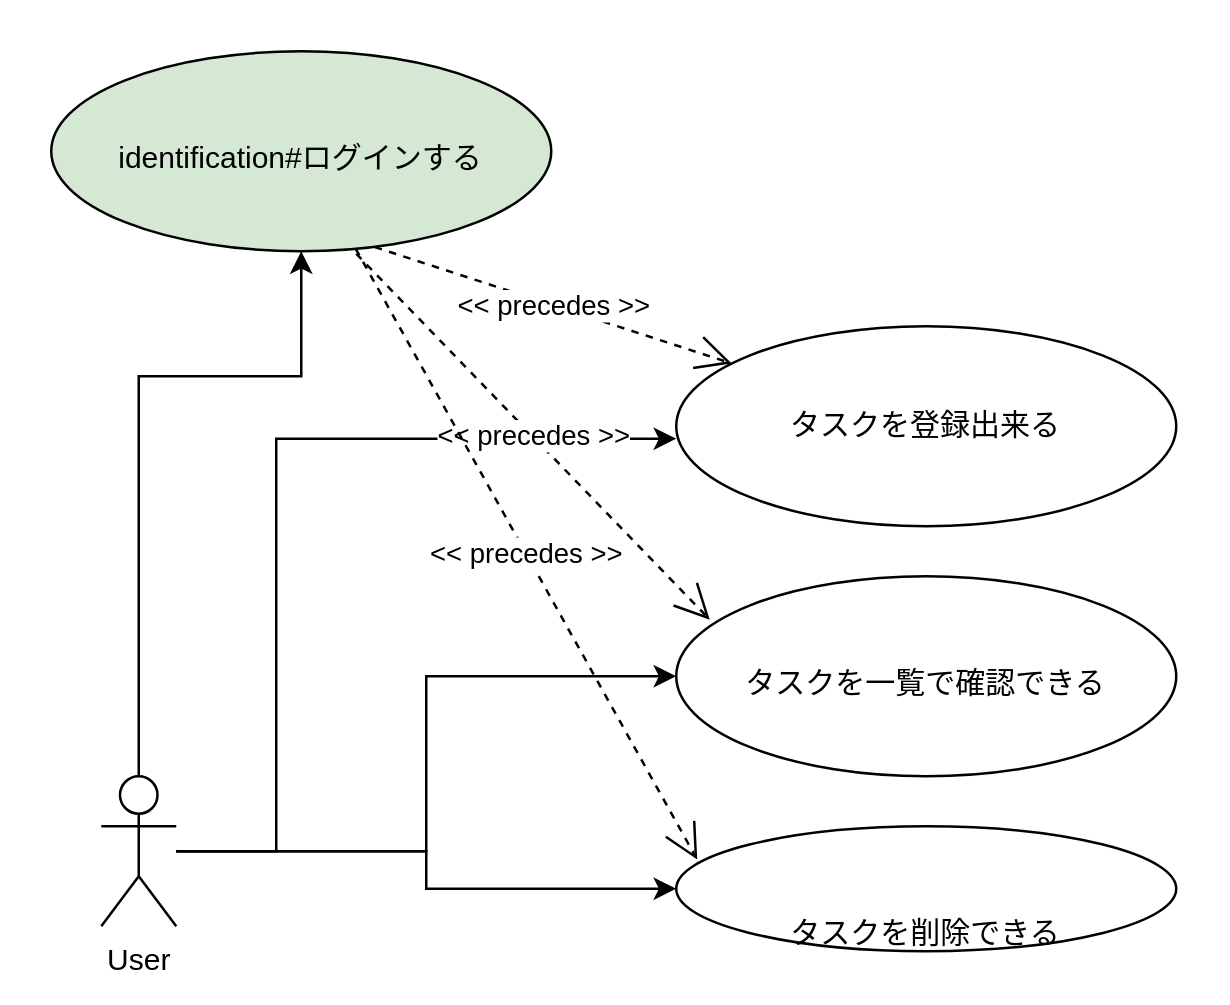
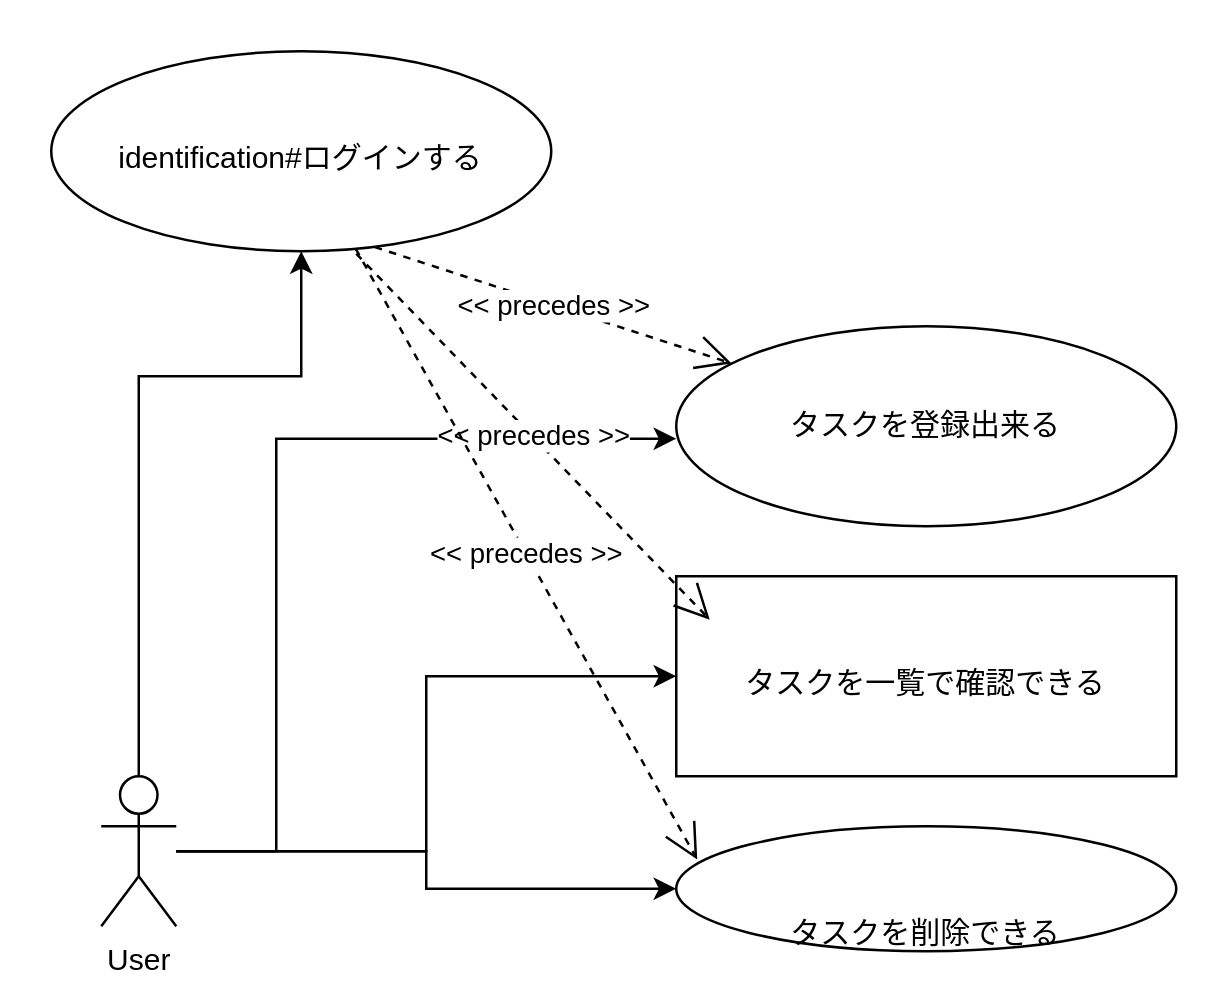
node "identification#ログインする": fillcolor #d5e8d4 -> #ffffff
node "タスクを一覧で確認できる": shape ellipse -> rectangle
